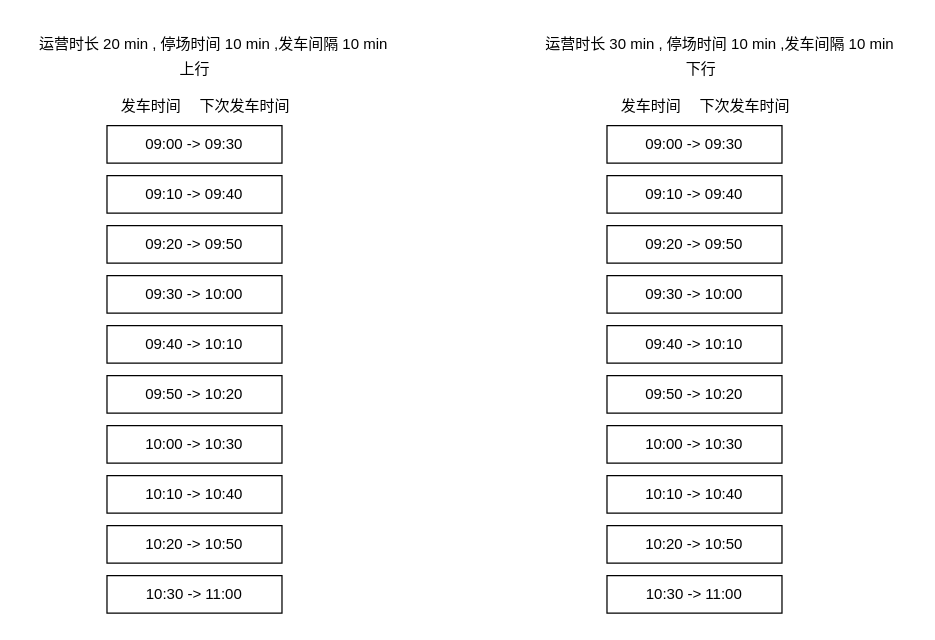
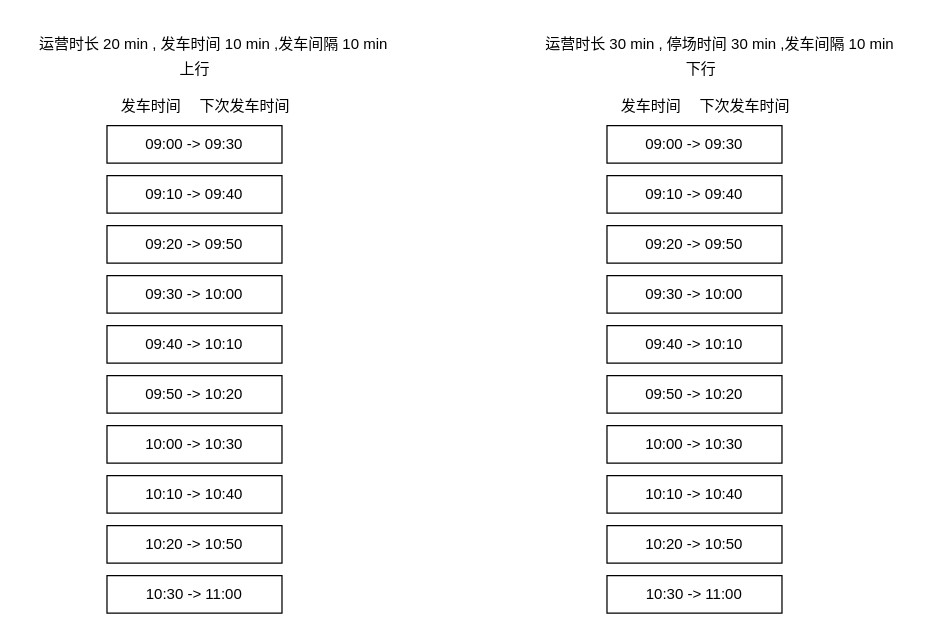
node "运营时长 20 min , 停场时间 10 min ,发车间隔 10 min": label "运营时长 20 min , 停场时间 10 min ,发车间隔 10 min" -> "运营时长 20 min , 发车时间 10 min ,发车间隔 10 min"
node "运营时长 30 min , 停场时间 10 min ,发车间隔 10 min": label "运营时长 30 min , 停场时间 10 min ,发车间隔 10 min" -> "运营时长 30 min , 停场时间 30 min ,发车间隔 10 min"
